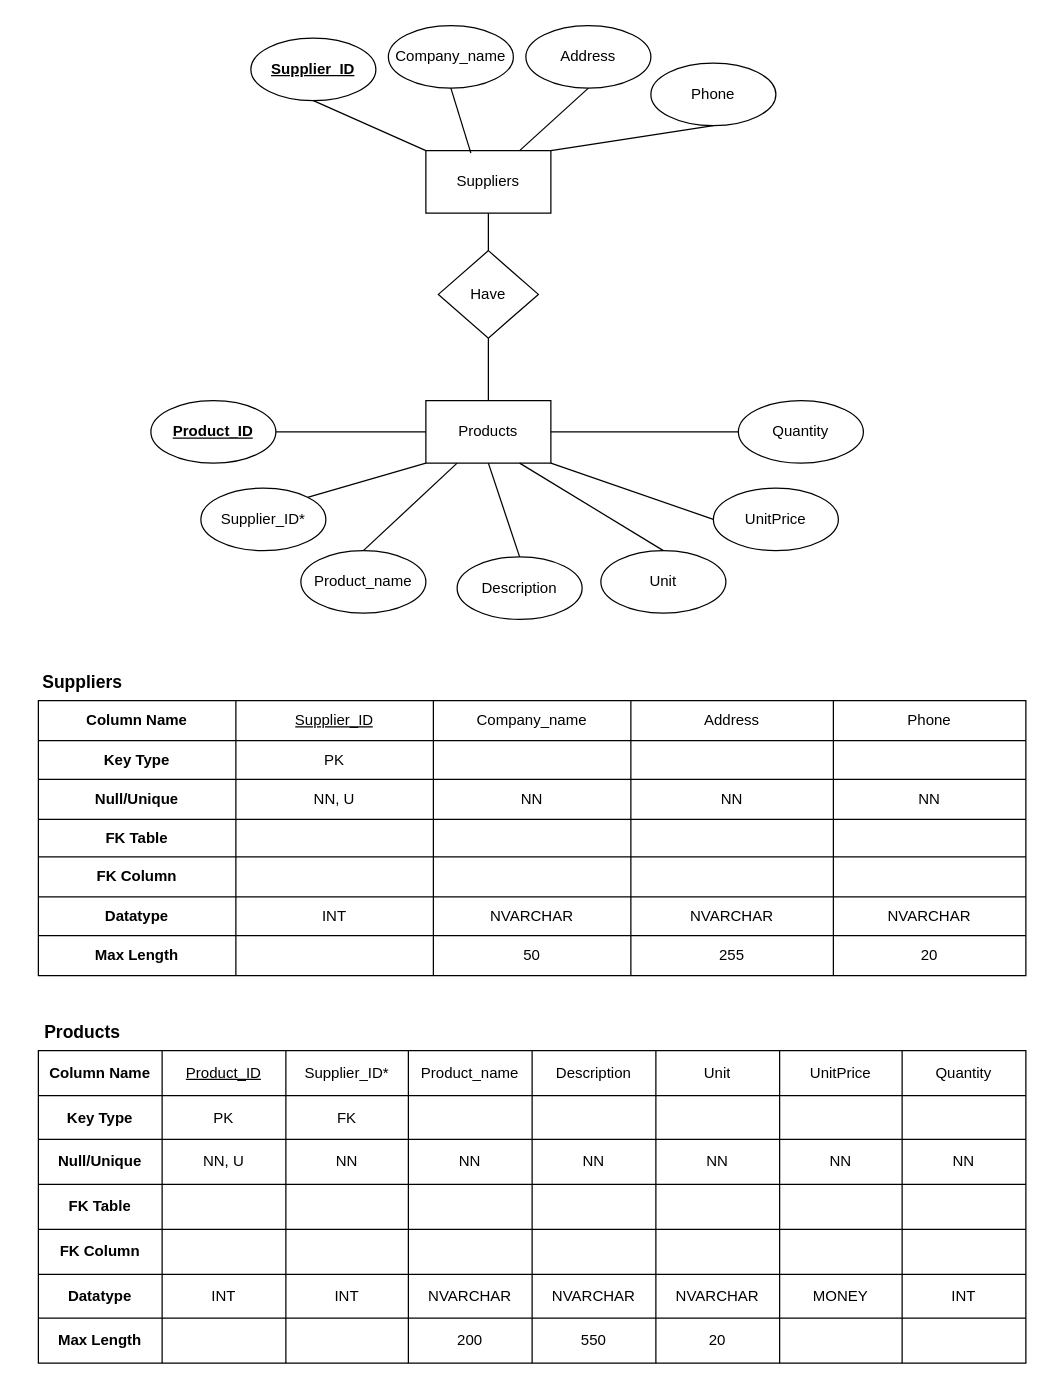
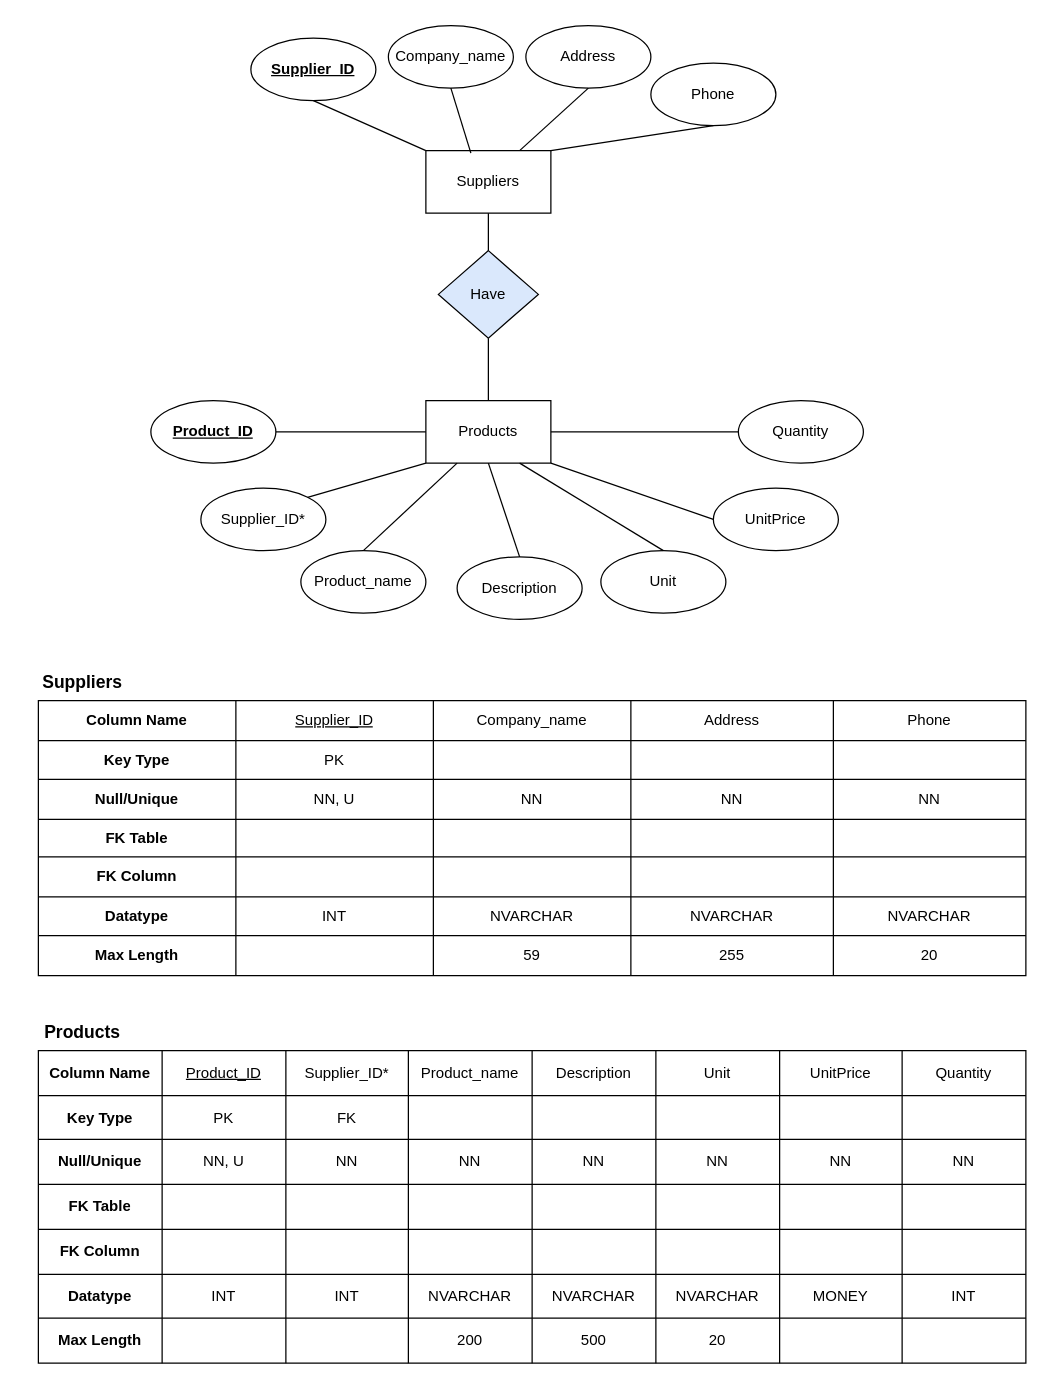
node "Have": fillcolor #ffffff -> #dae8fc
node "50": label "50" -> "59"
node "550": label "550" -> "500"
